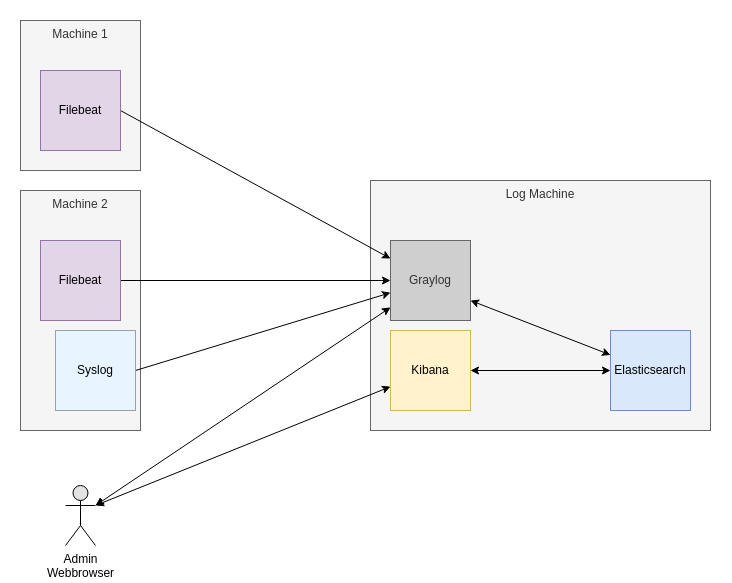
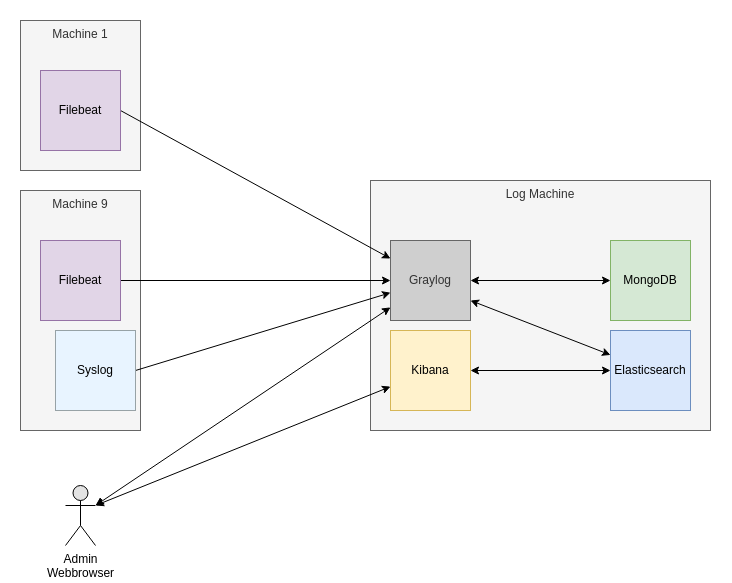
node "Machine 2": label "Machine 2" -> "Machine 9"
edge "Graylog" -- "MongoDB": added
node "MongoDB": added
